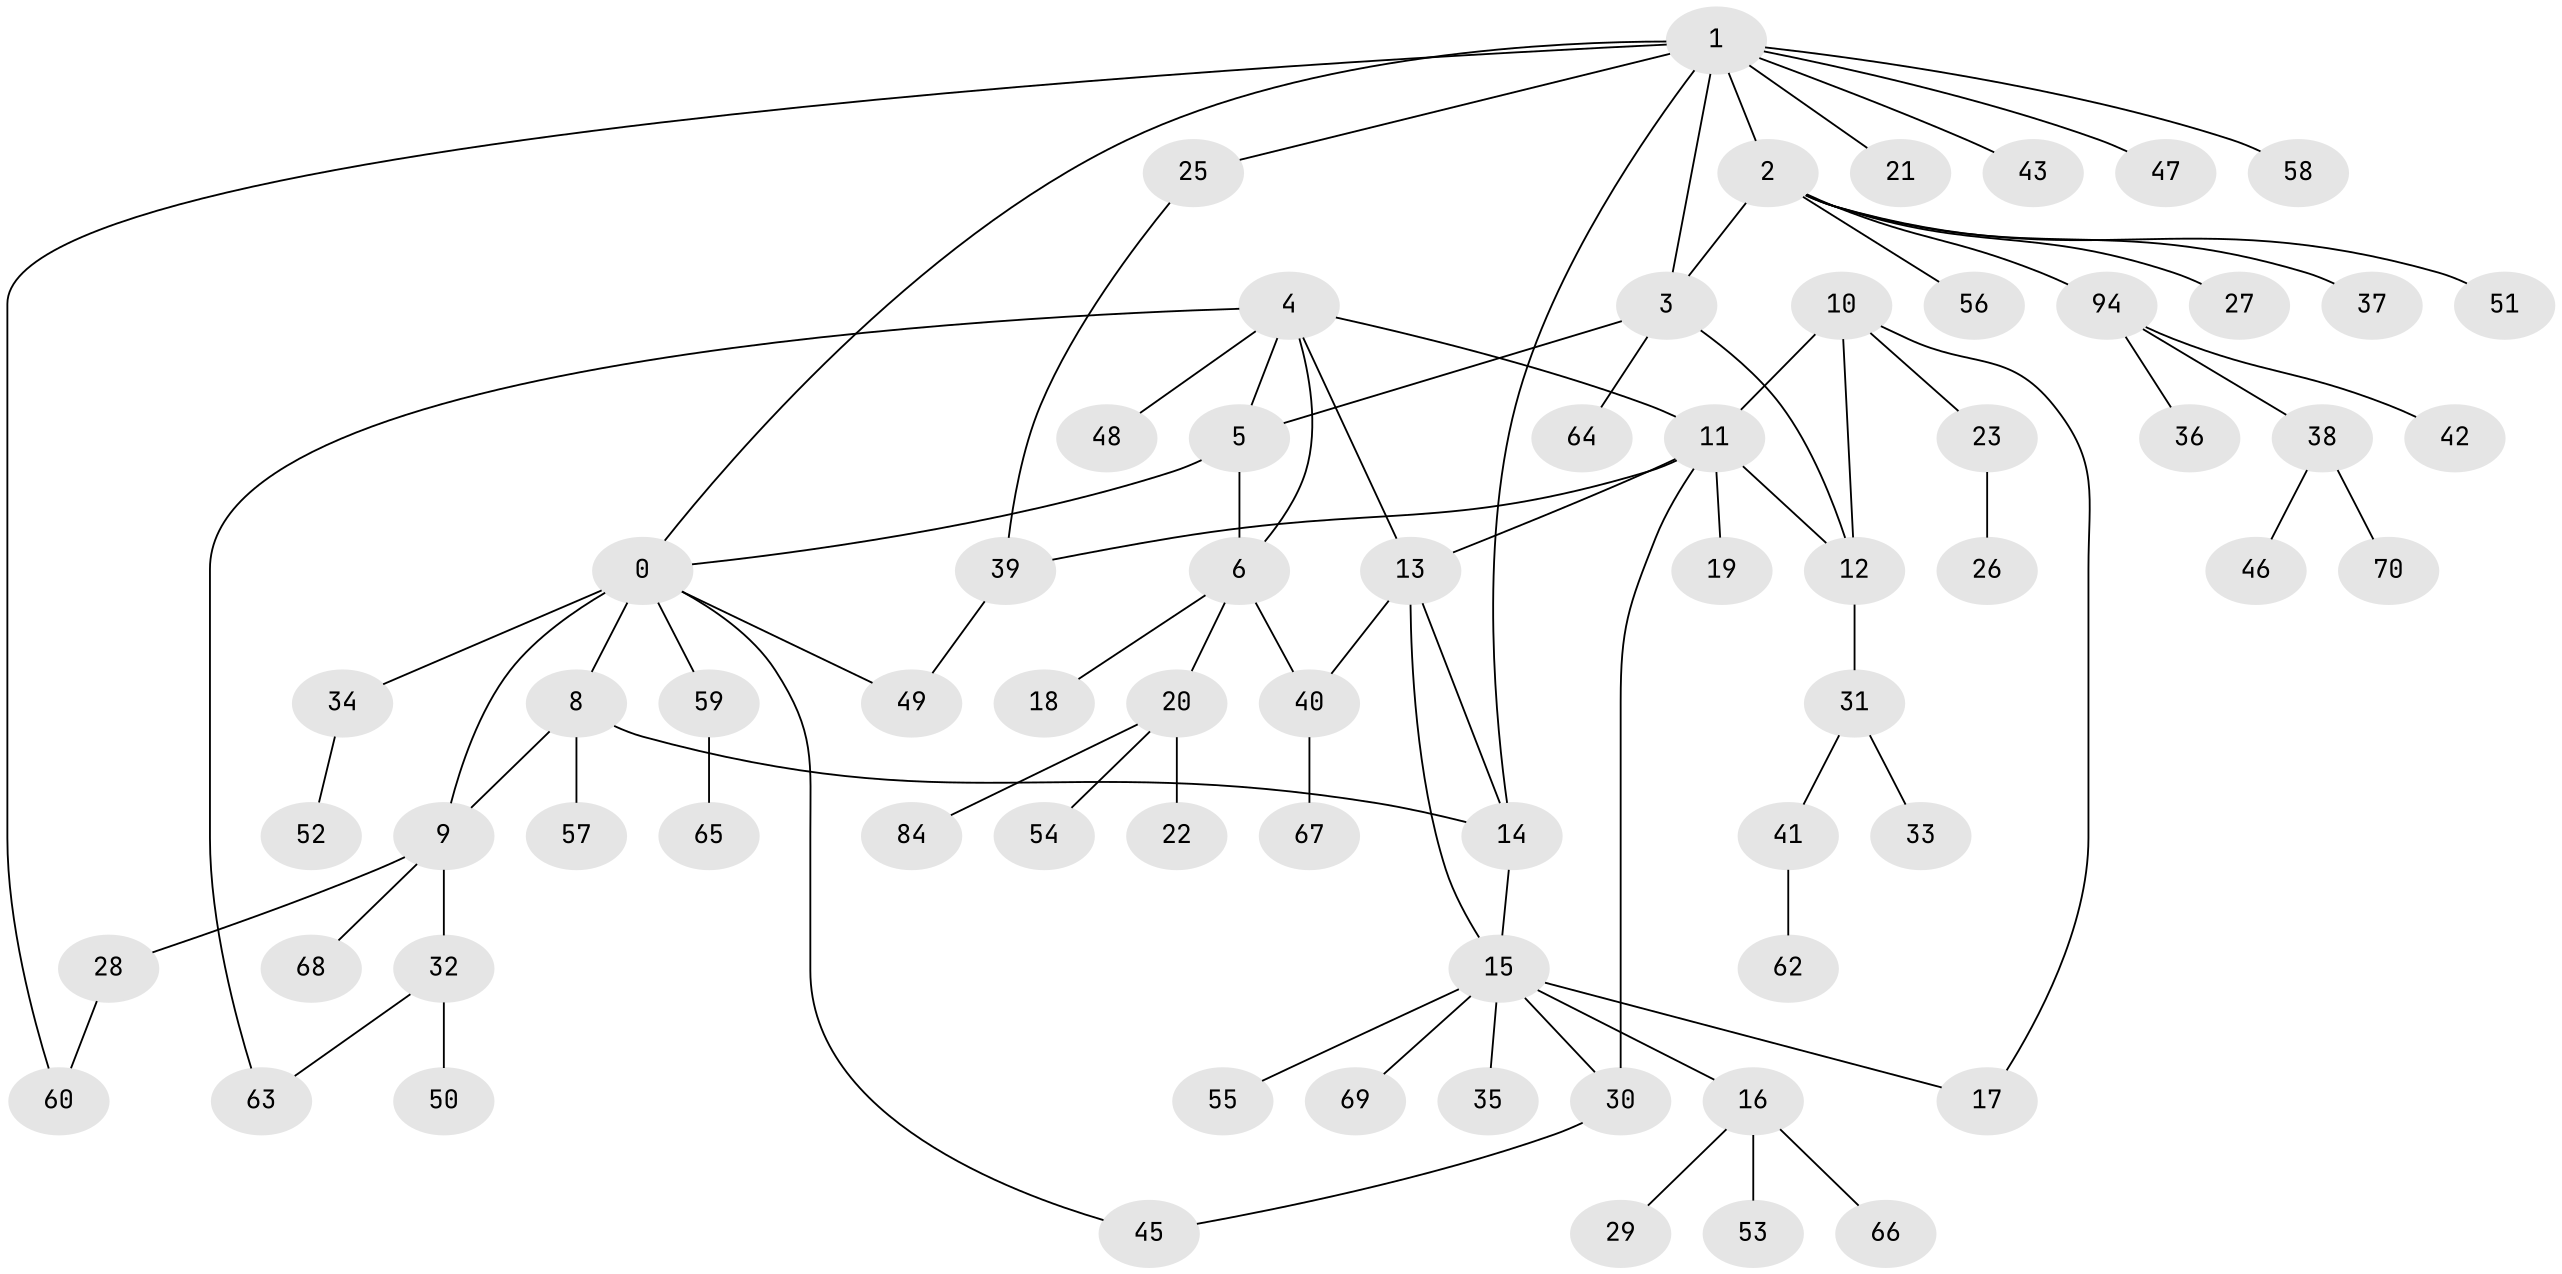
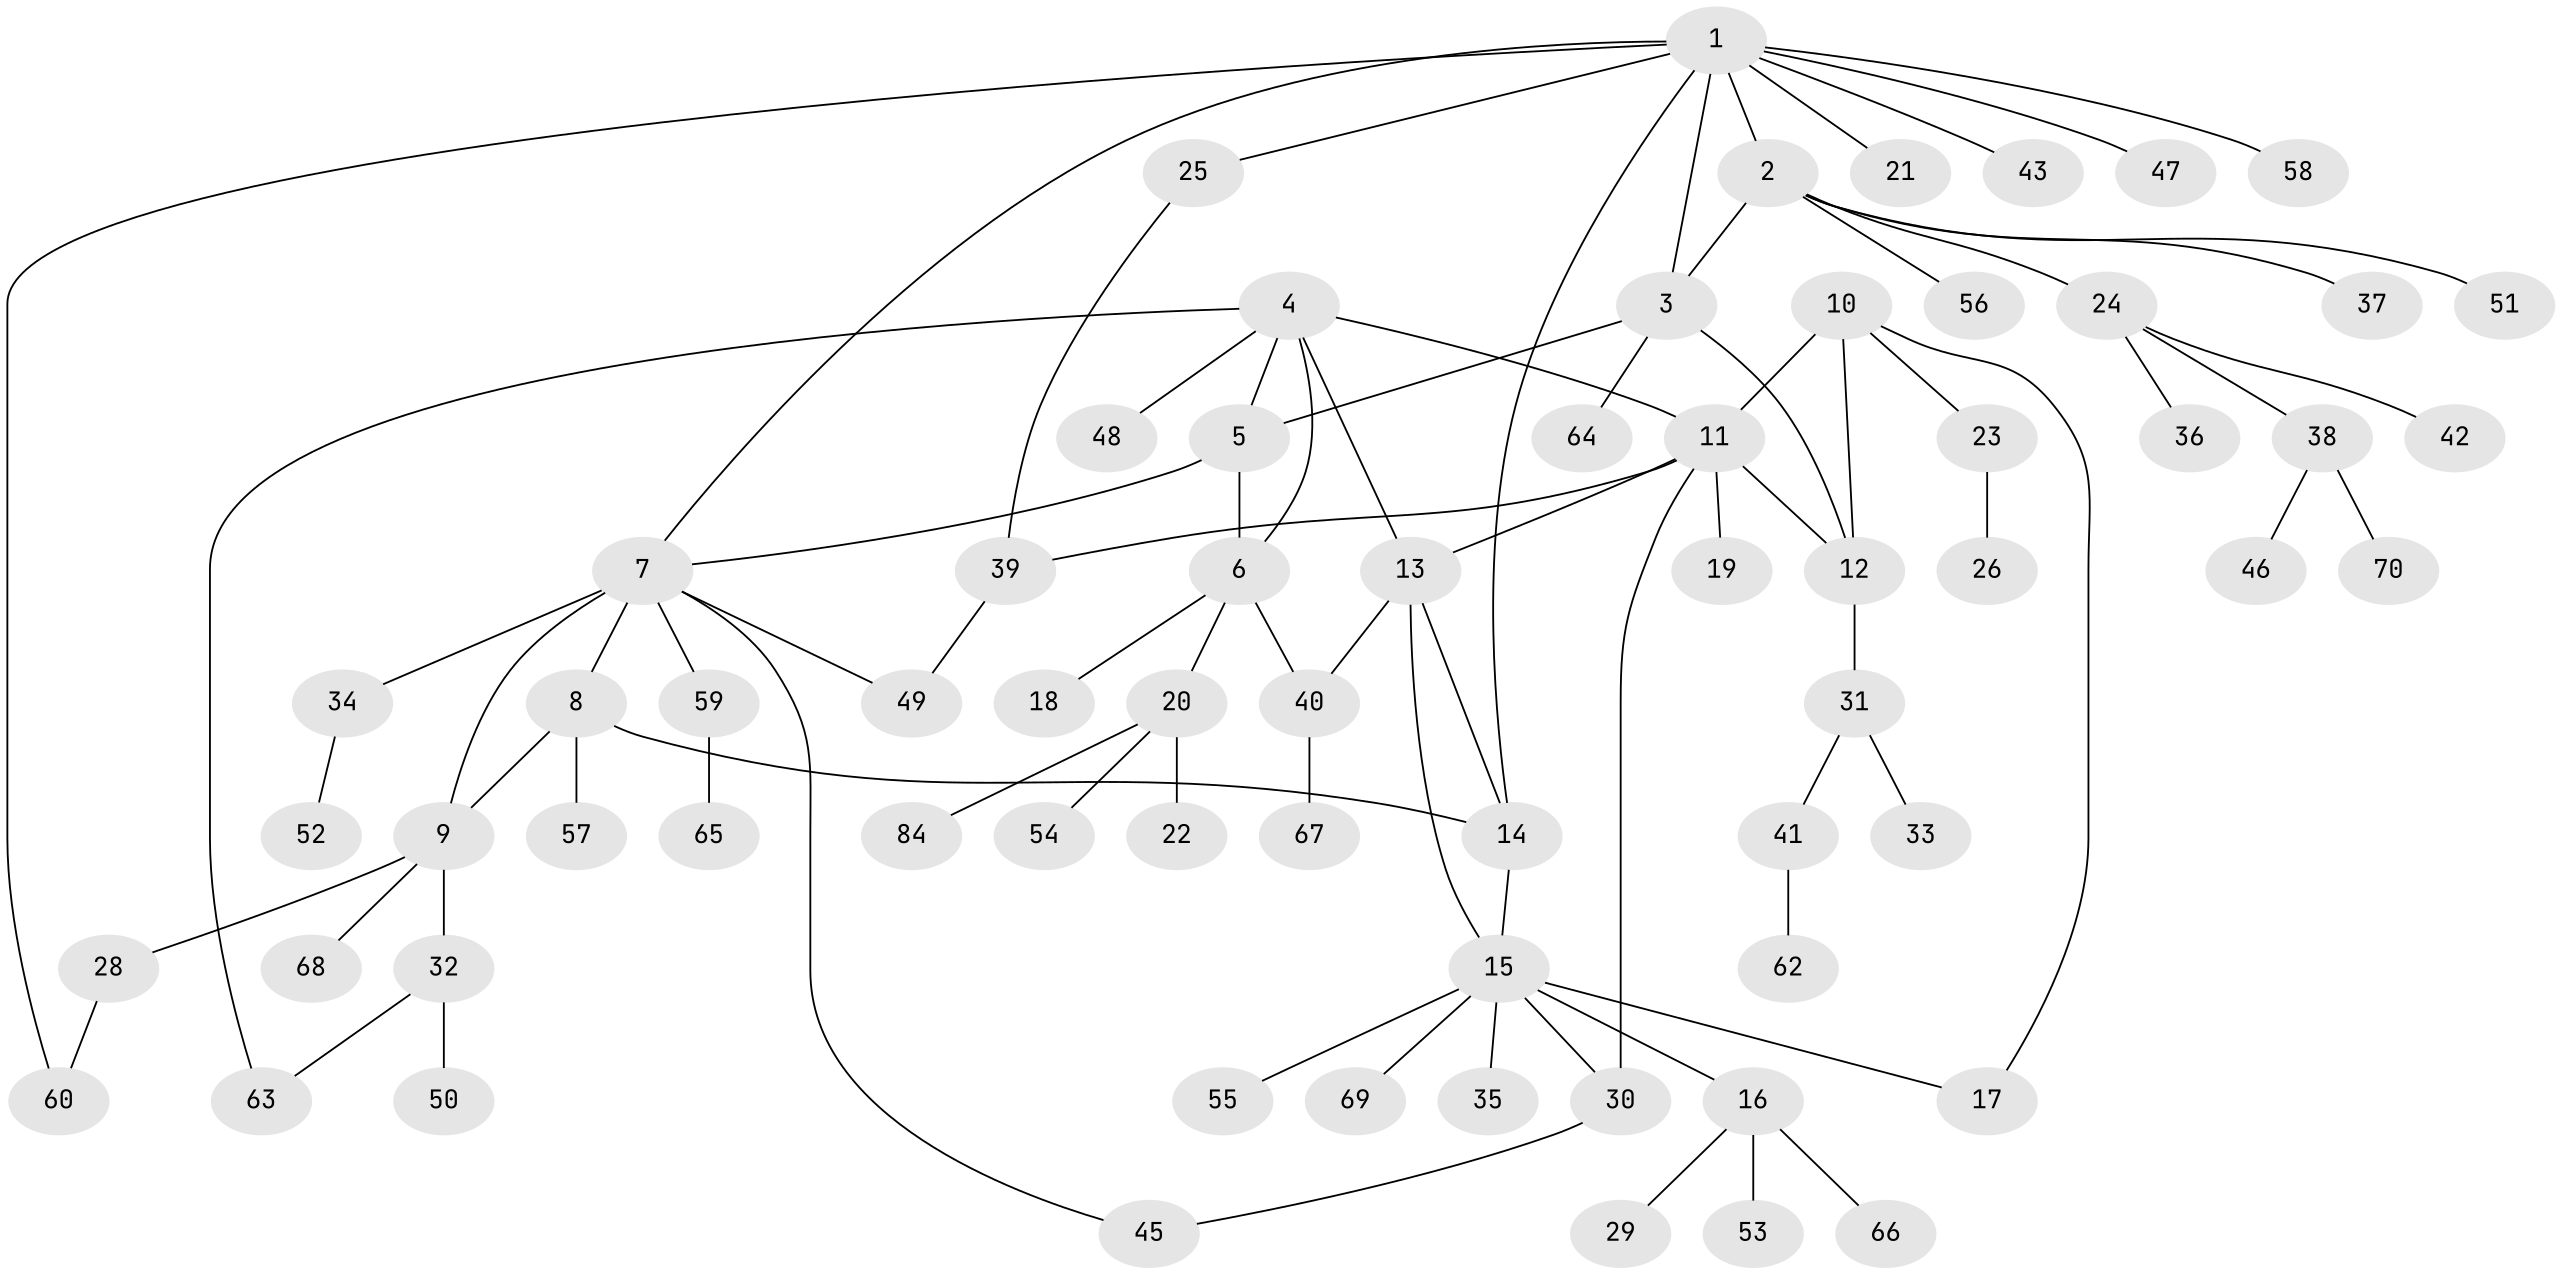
node "94": label "94" -> "24"
node "27": removed
node "0": label "0" -> "7"
